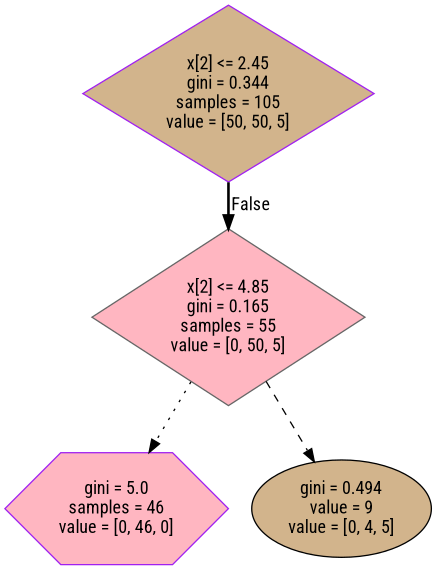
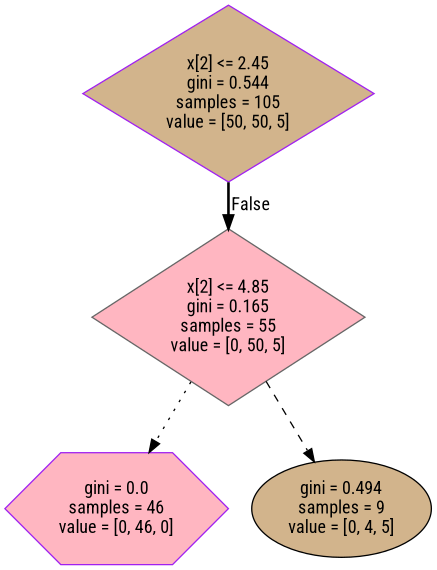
node "x[2] <= 2.45 gini = 0.344 samples = 105 value = [50, 50, 5]": label "x[2] <= 2.45 gini = 0.344 samples = 105 value = [50, 50, 5]" -> "x[2] <= 2.45 gini = 0.544 samples = 105 value = [50, 50, 5]"
node "gini = 5.0 samples = 46 value = [0, 46, 0]": label "gini = 5.0 samples = 46 value = [0, 46, 0]" -> "gini = 0.0 samples = 46 value = [0, 46, 0]"
node "gini = 0.494 value = 9 value = [0, 4, 5]": label "gini = 0.494 value = 9 value = [0, 4, 5]" -> "gini = 0.494 samples = 9 value = [0, 4, 5]"
